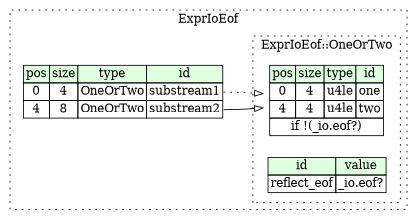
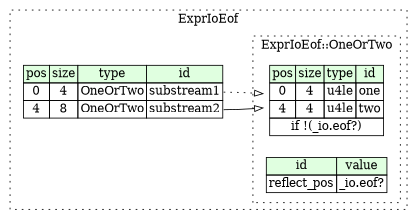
node "id": text "reflect_eof" -> "reflect_pos"
